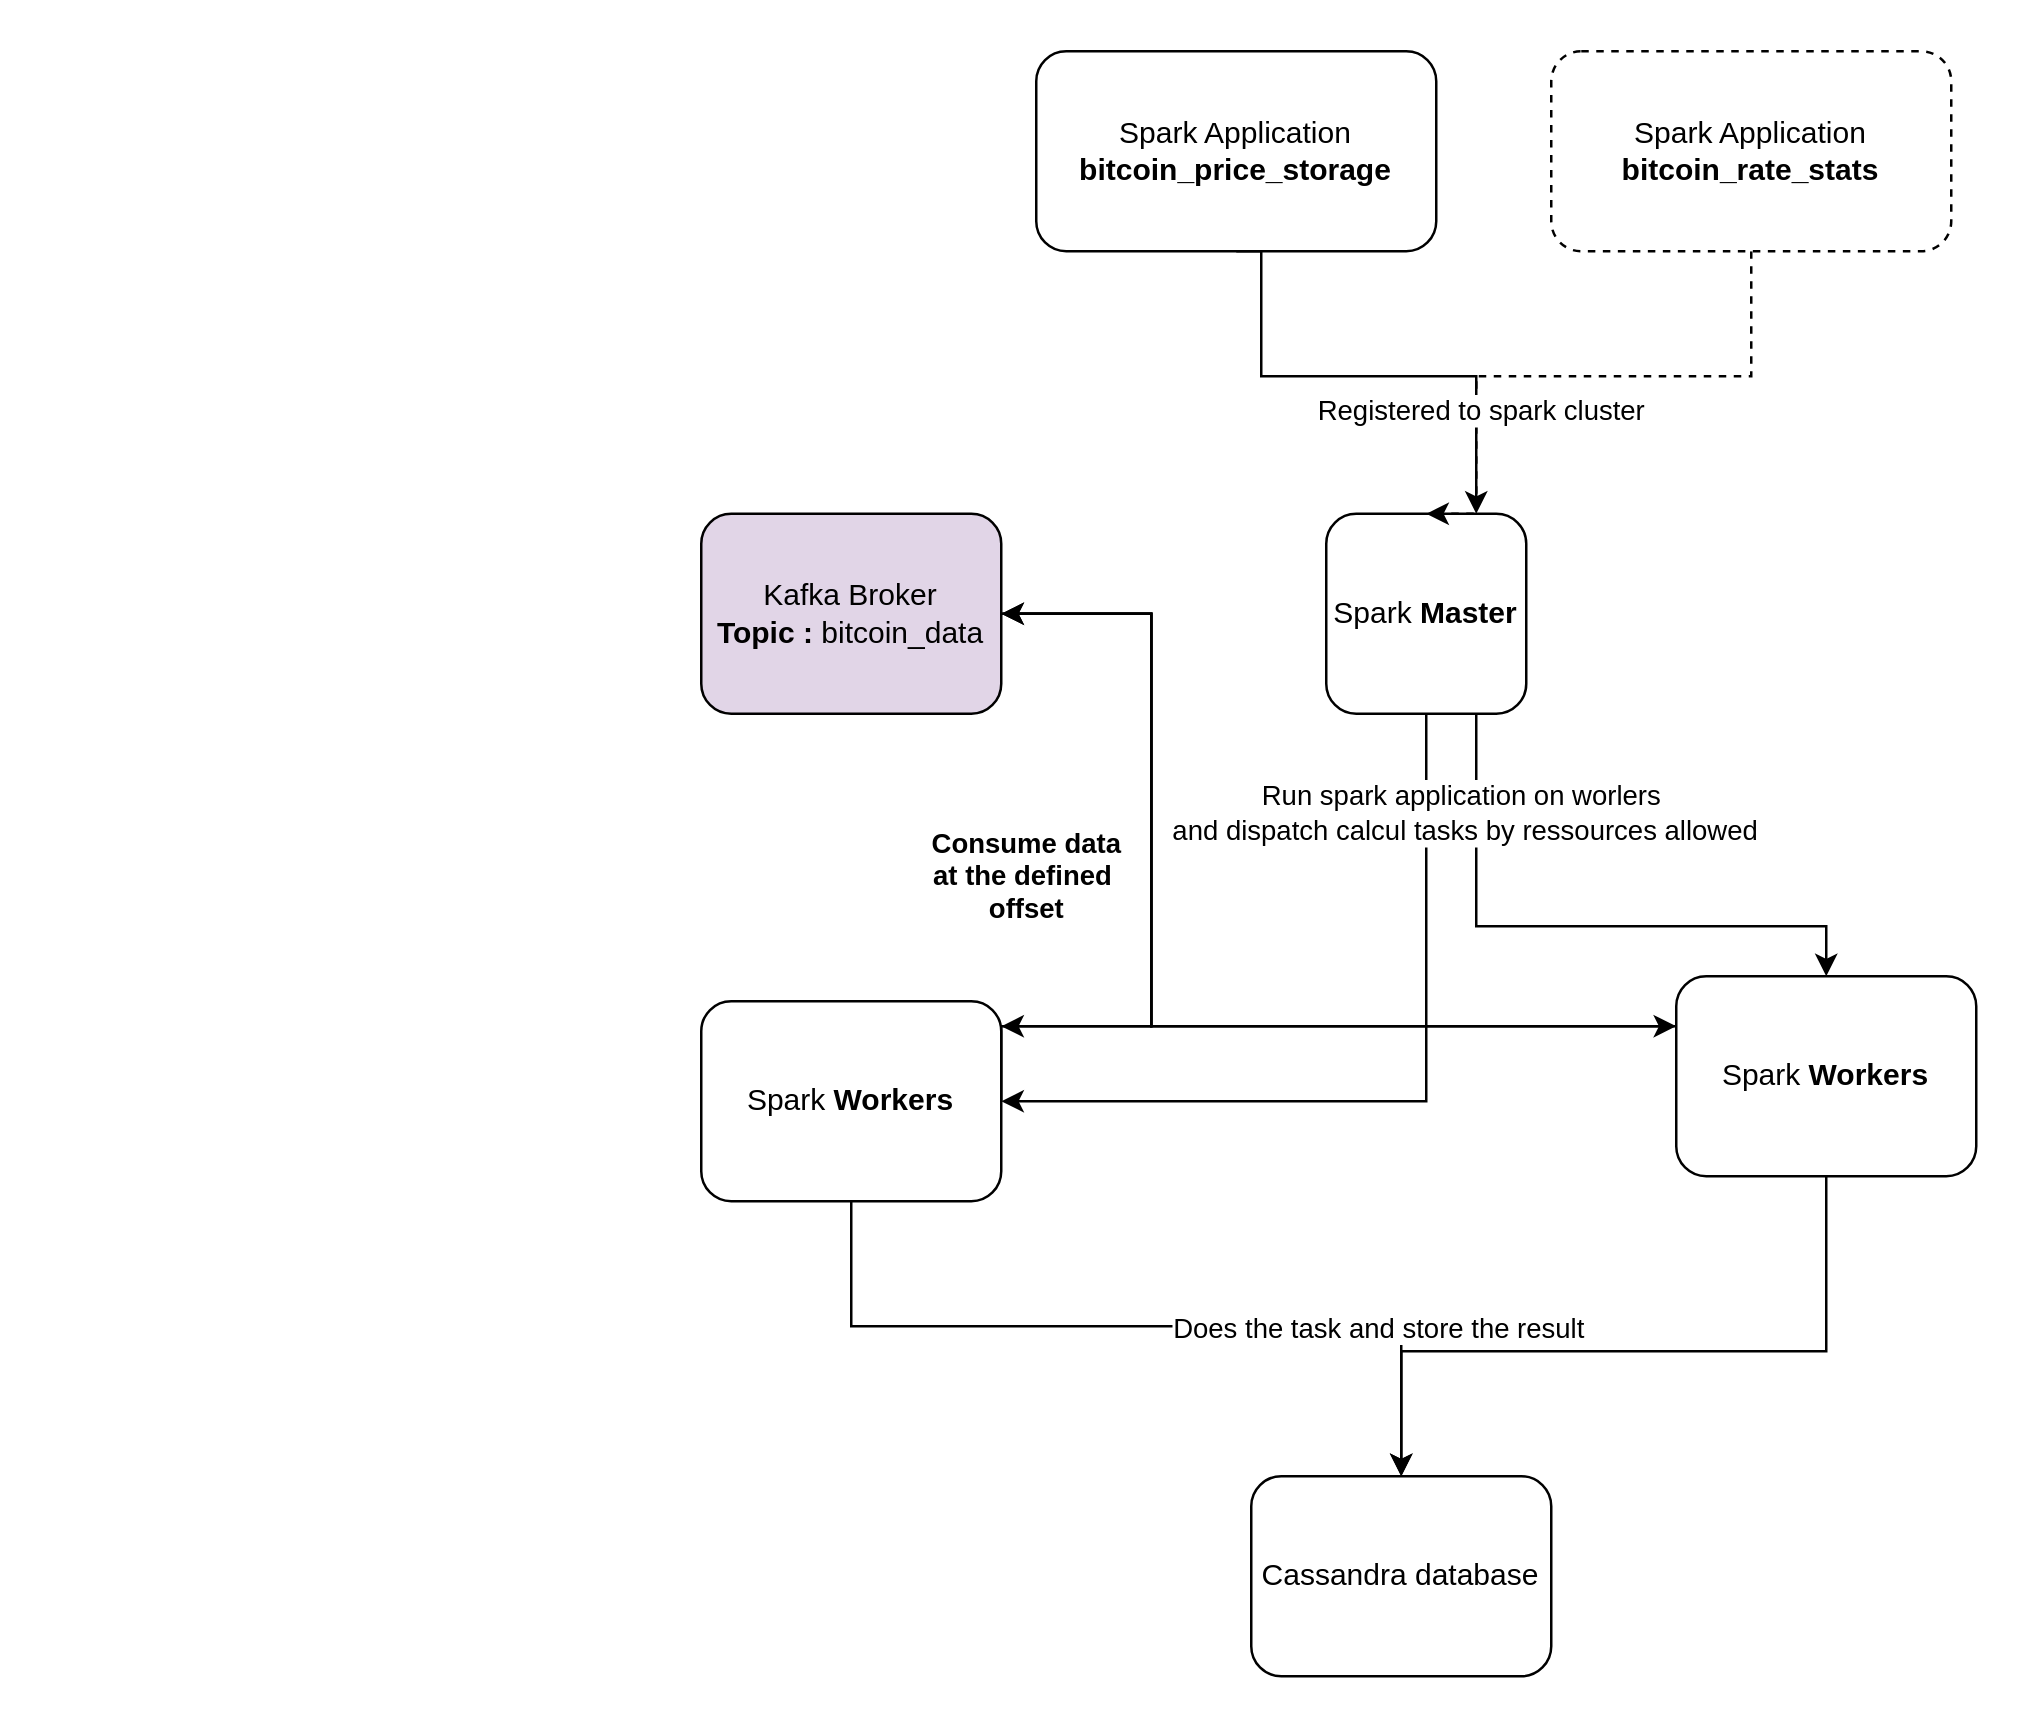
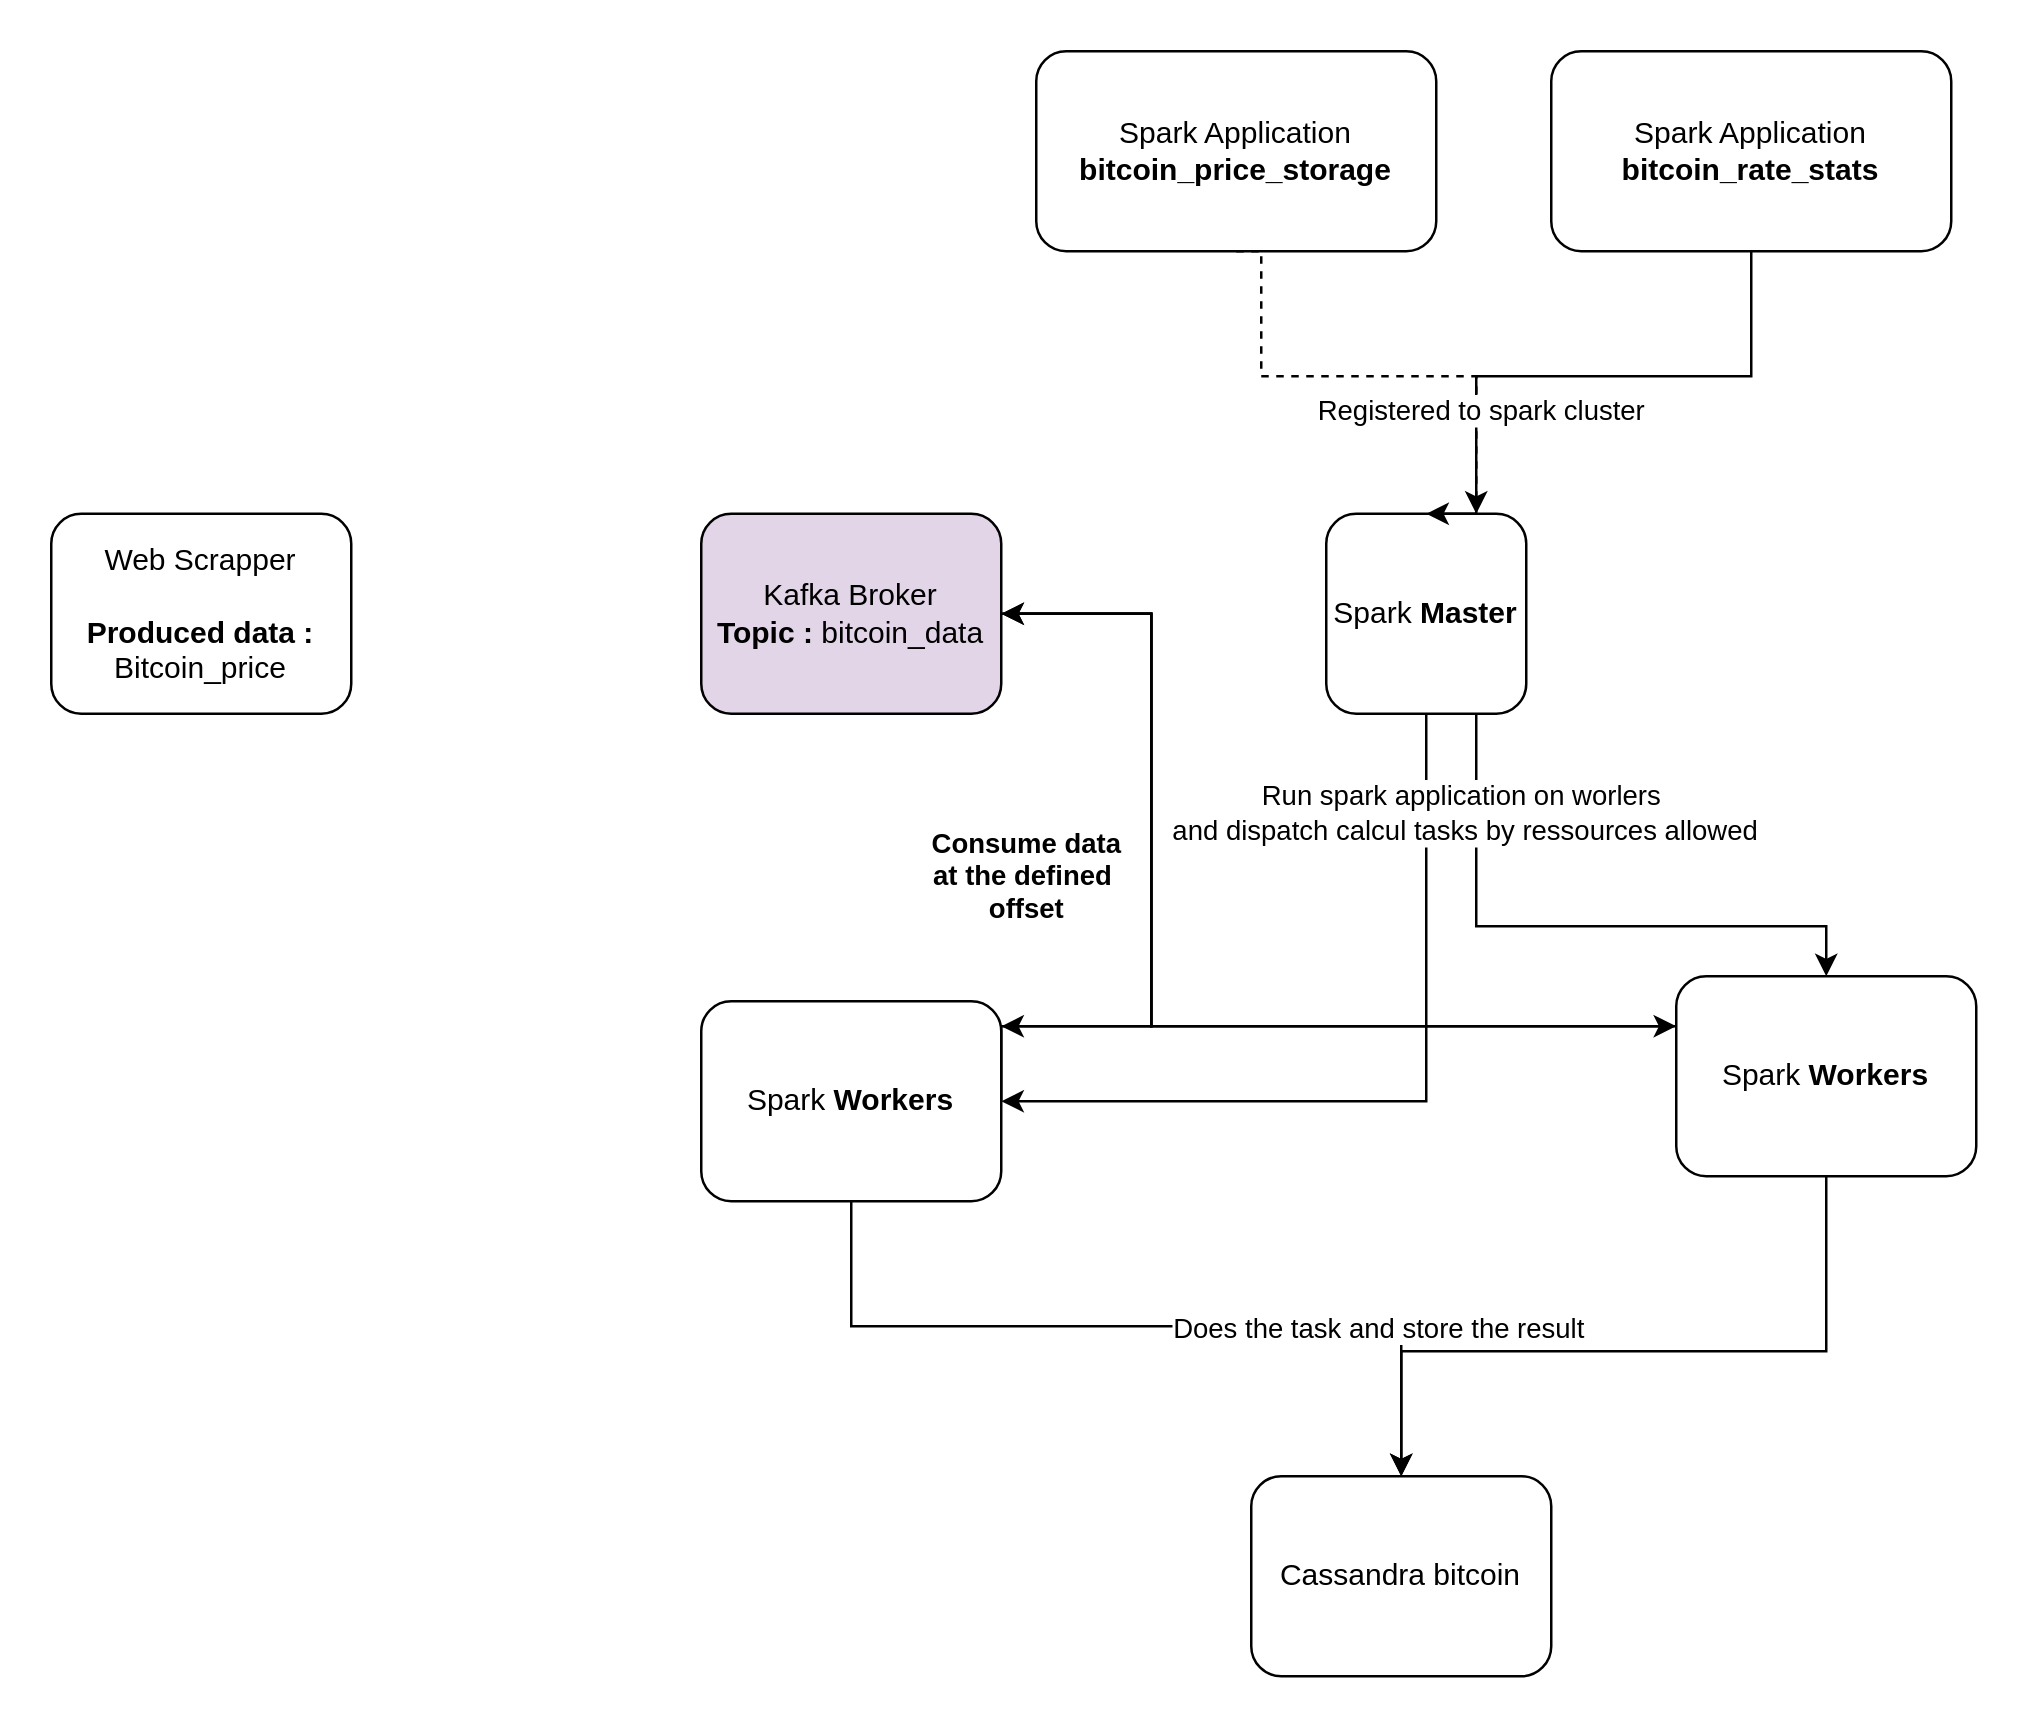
node "Spark Application bitcoin_rate_stats": style dashed -> solid
edge "Spark Application bitcoin_price_storage" -> "Spark Master": style solid -> dashed
edge "Spark Application bitcoin_rate_stats" -> "Spark Master": style dashed -> solid
node "Web Scrapper Produced data : Bitcoin_price": added
node "Cassandra database": label "Cassandra database" -> "Cassandra bitcoin"
